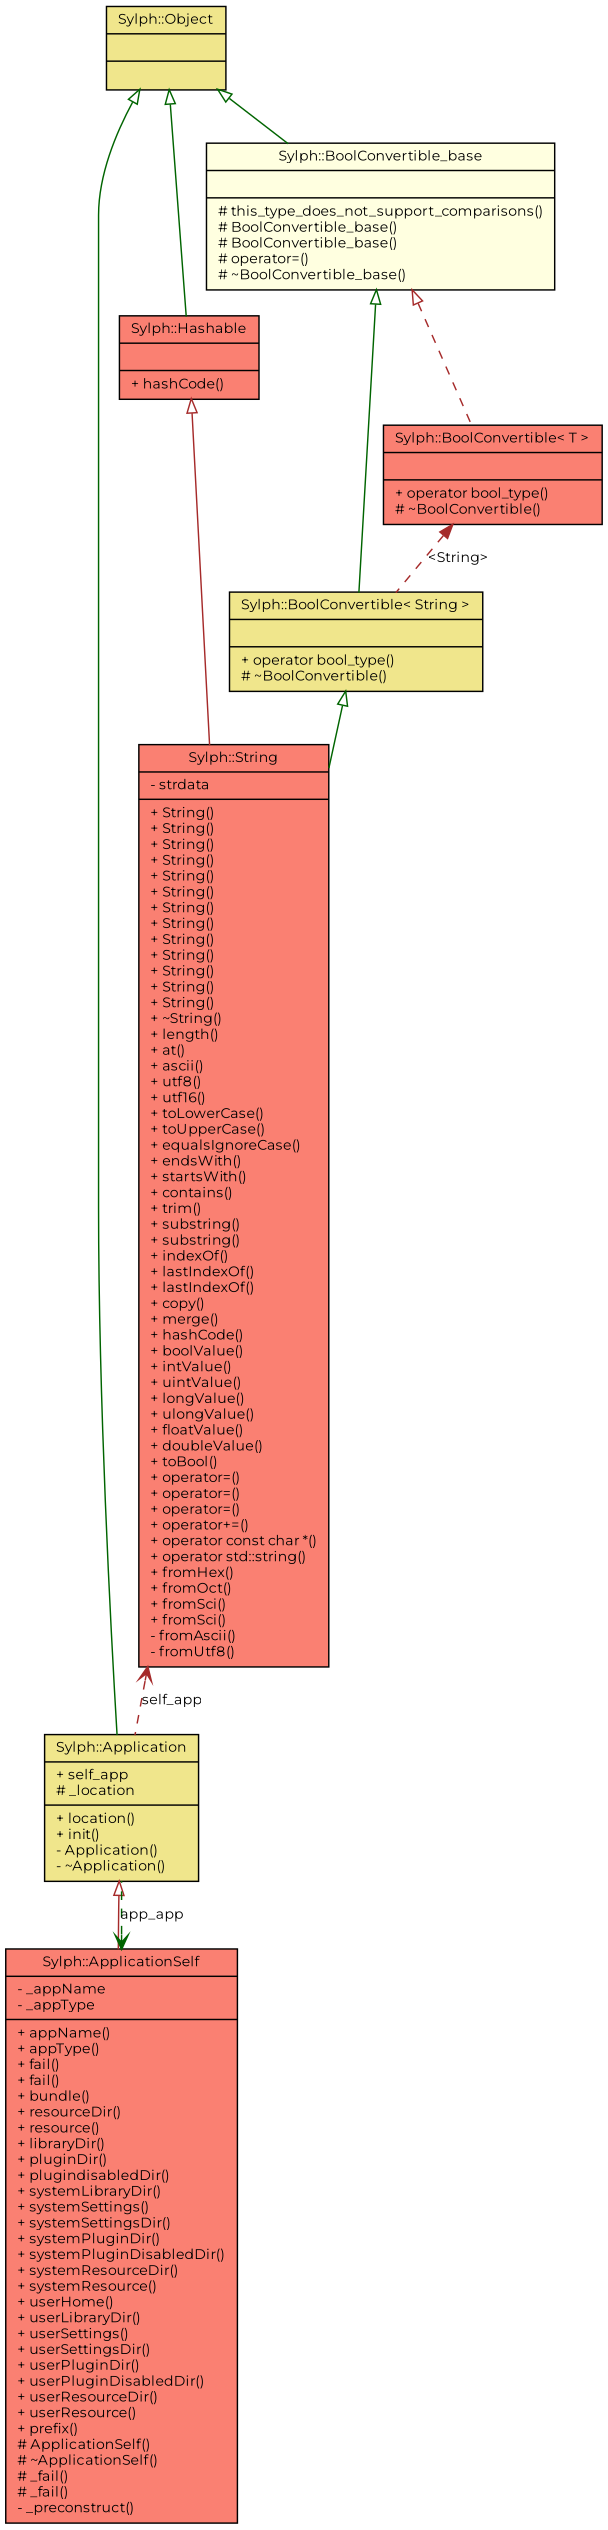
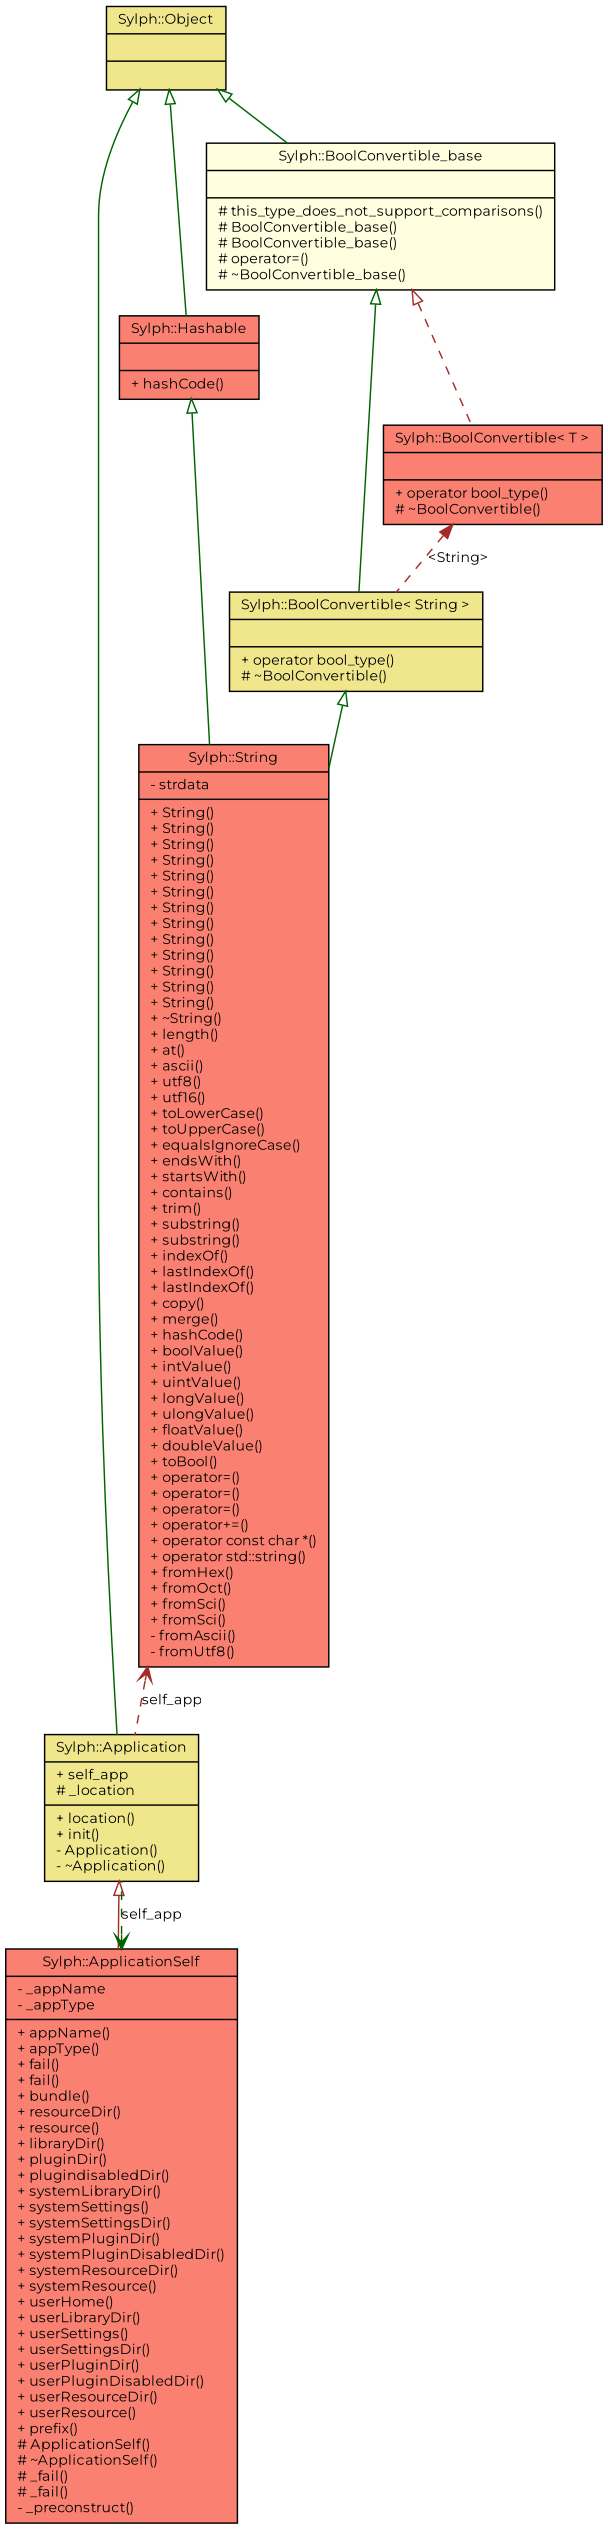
edge "Sylph::String" -> "Sylph::Hashable": color brown -> darkgreen
edge "Sylph::Application" -> "Sylph::ApplicationSelf": label "app_app" -> "self_app"
